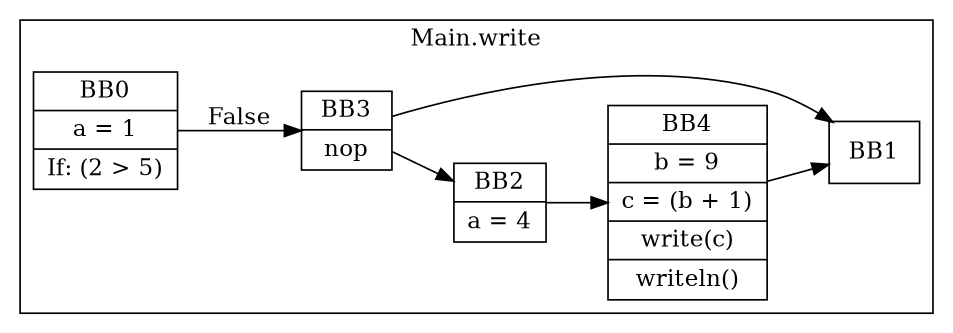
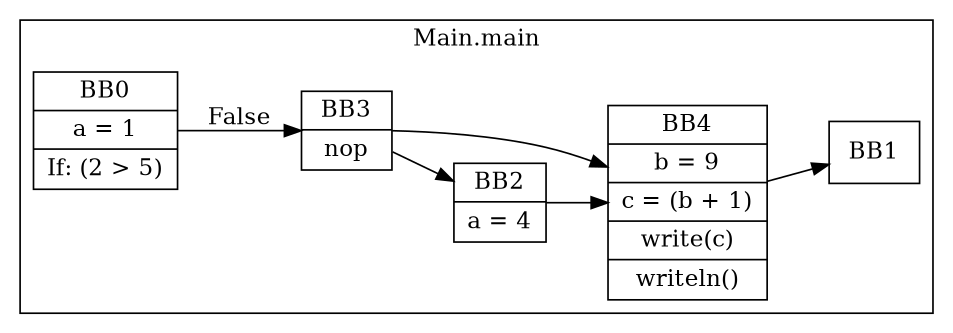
cluster "Main.write": label "Main.write" -> "Main.main"
edge "BB3" -> "BB1": now "BB3" -> "BB4"
